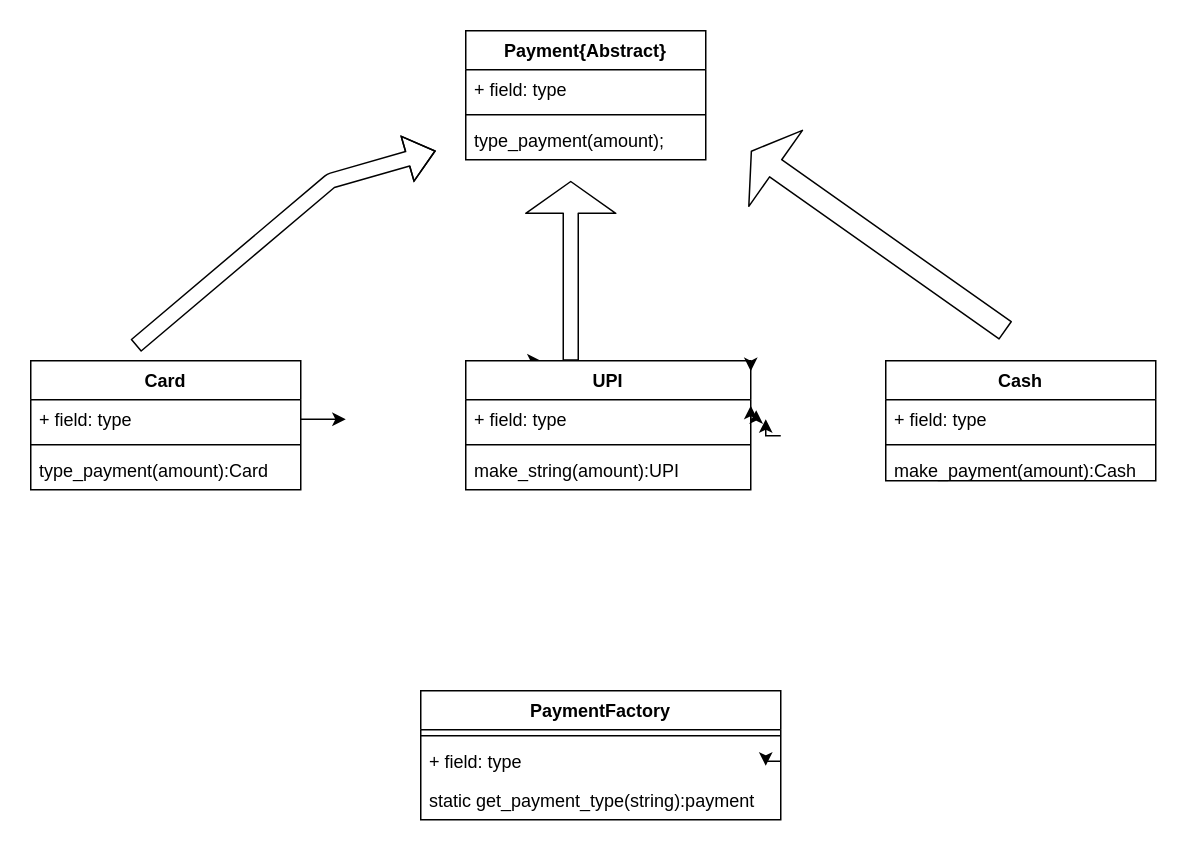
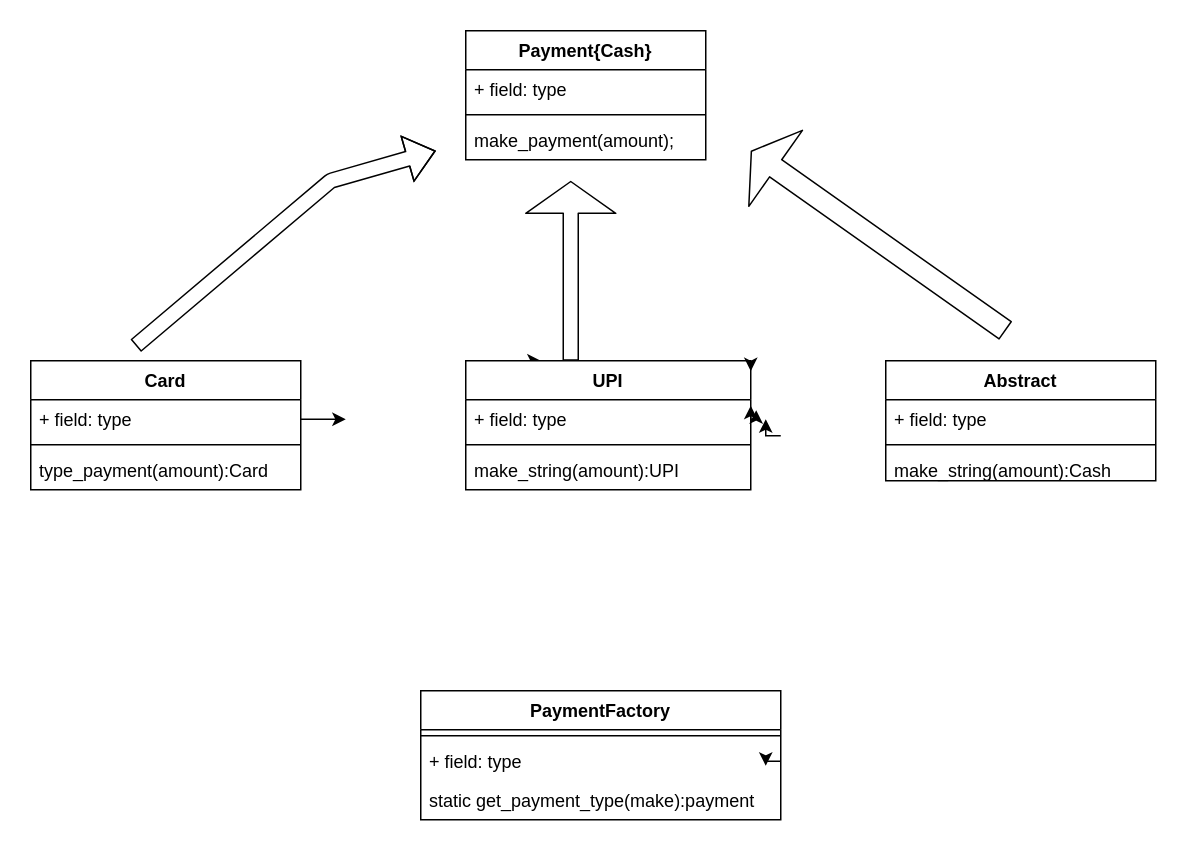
node "Payment{Abstract}": label "Payment{Abstract}" -> "Payment{Cash}"
node "type_payment(amount);": label "type_payment(amount);" -> "make_payment(amount);"
node "Cash": label "Cash" -> "Abstract"
node "make_payment(amount):Cash": label "make_payment(amount):Cash" -> "make_string(amount):Cash"
node "static get_payment_type(string):payment": label "static get_payment_type(string):payment" -> "static get_payment_type(make):payment"
